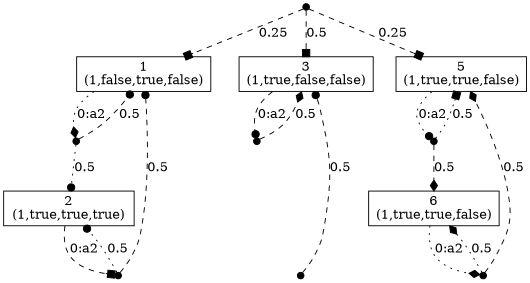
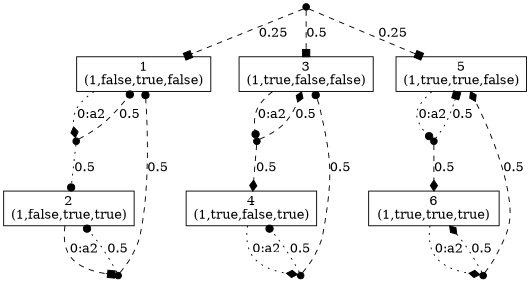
node "2 (1,true,true,true)": label "2 (1,true,true,true)" -> "2 (1,false,true,true)"
node "4 (1,true,false,true)": added
node "6 (1,true,true,false)": label "6 (1,true,true,false)" -> "6 (1,true,true,true)"
